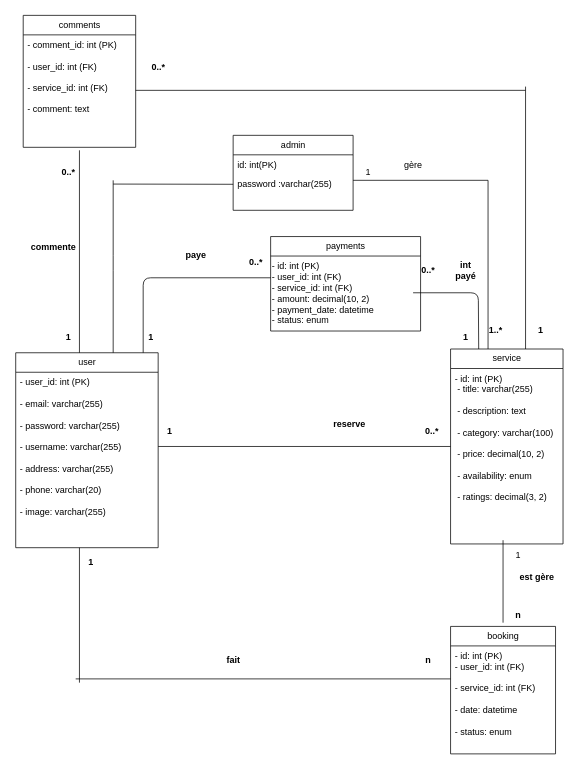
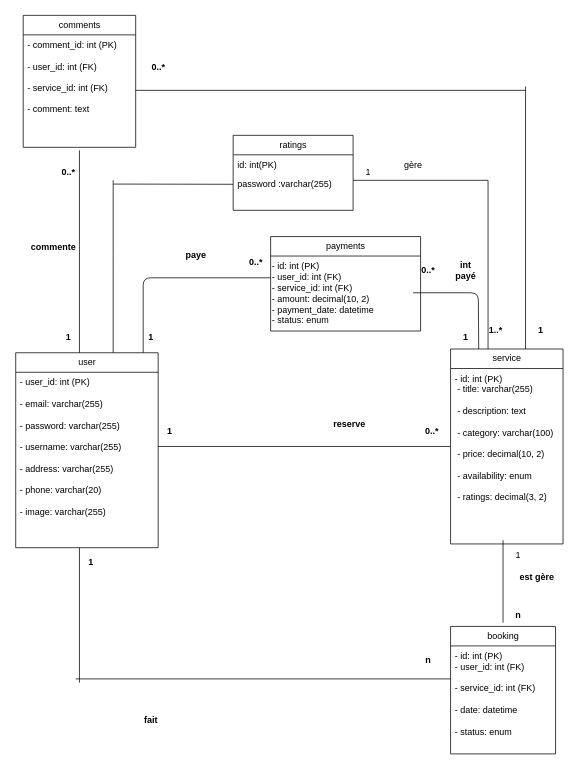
node "admin": label "admin" -> "ratings"
node "fait": moved (233, 660) -> (150, 720)
